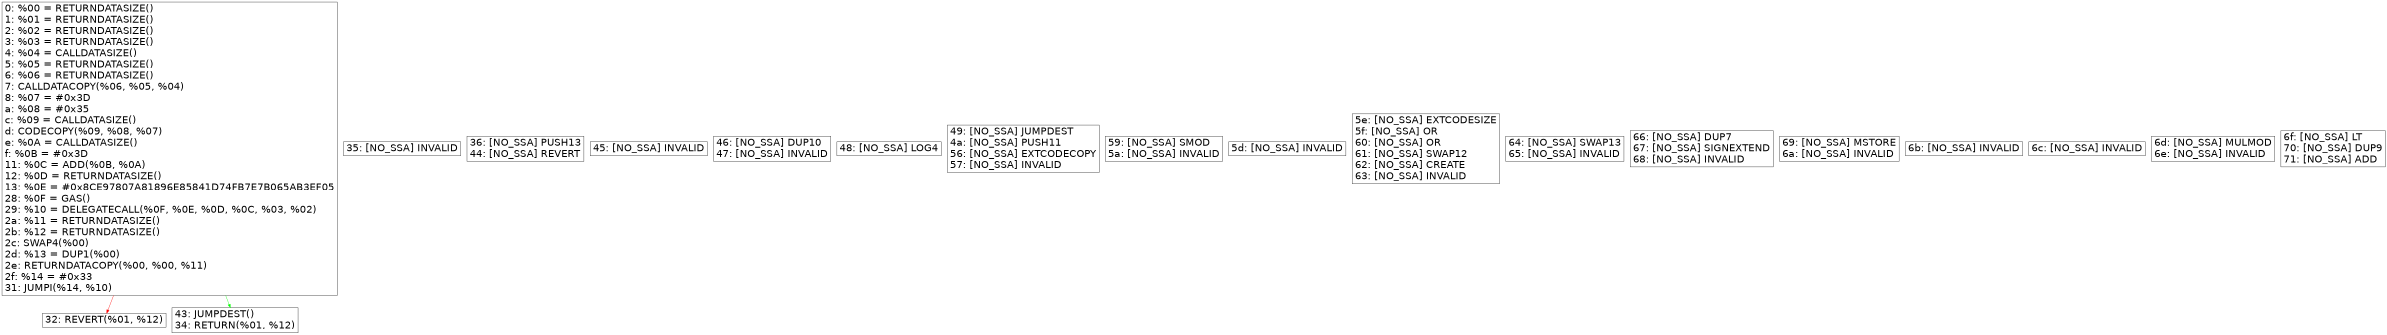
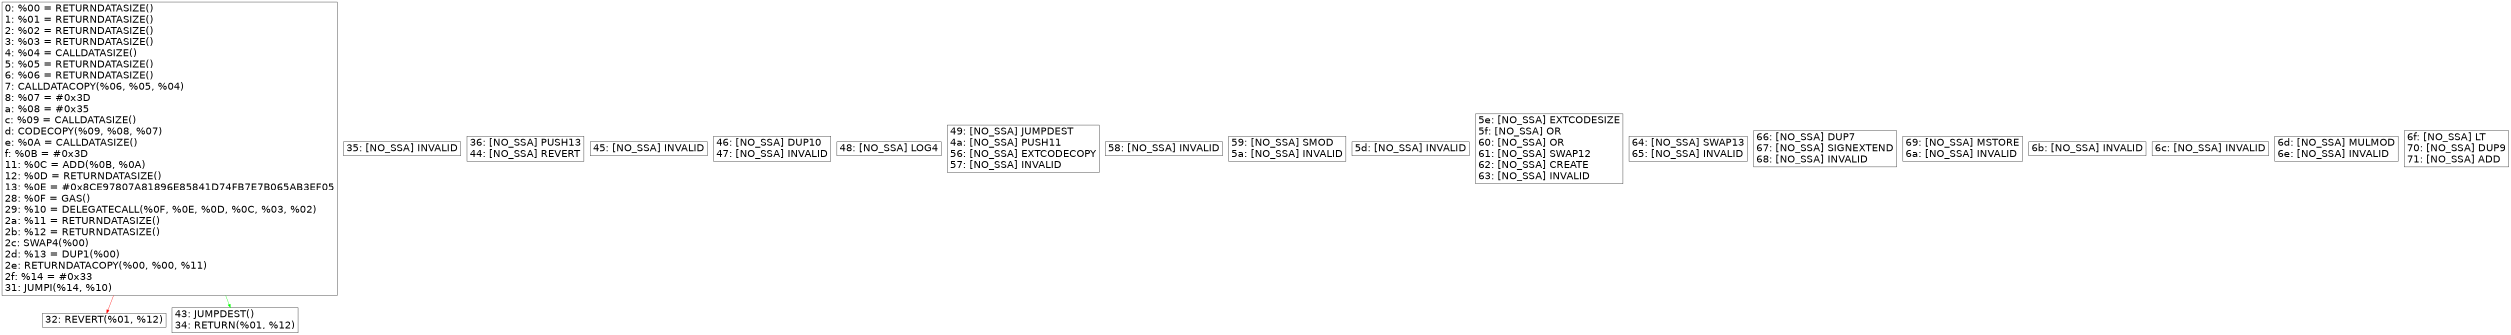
node "58: [NO_SSA] INVALID": added
